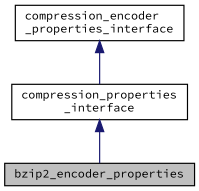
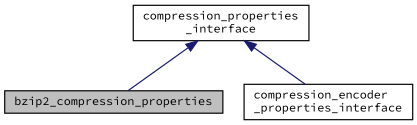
edge "compression_properties _interface" -> "compression_encoder _properties_interface": reversed
node "bzip2_encoder_properties": label "bzip2_encoder_properties" -> "bzip2_compression_properties"
